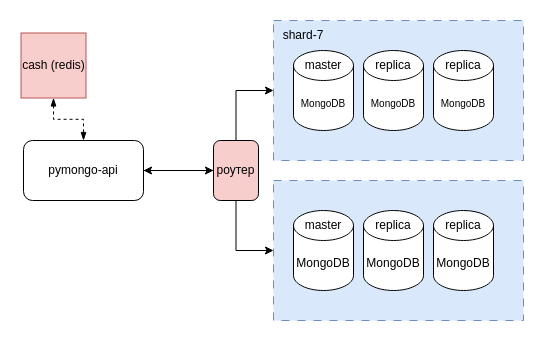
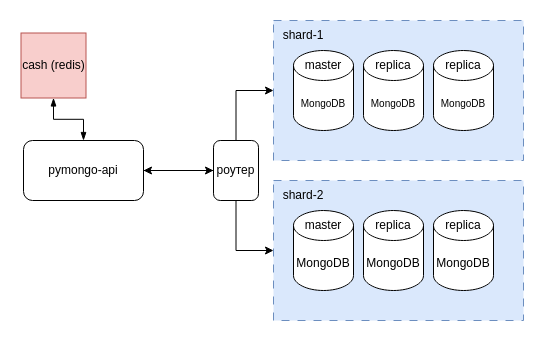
node "shard-7": label "shard-7" -> "shard-1"
edge "cash (redis)" -- "pymongo-api": style dashed -> solid
node "роутер": fillcolor #f8cecc -> #ffffff
node "shard-2": added
